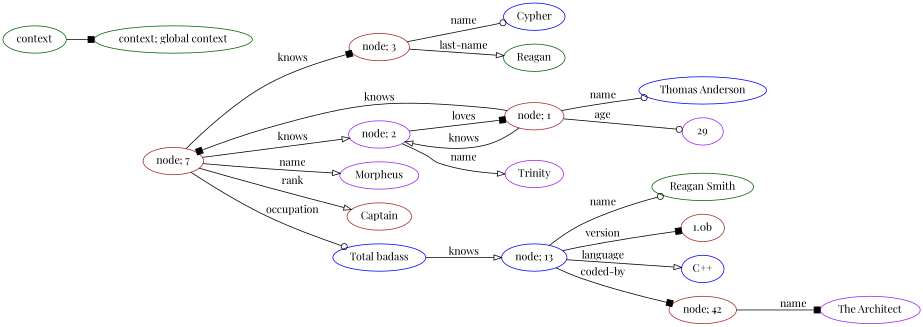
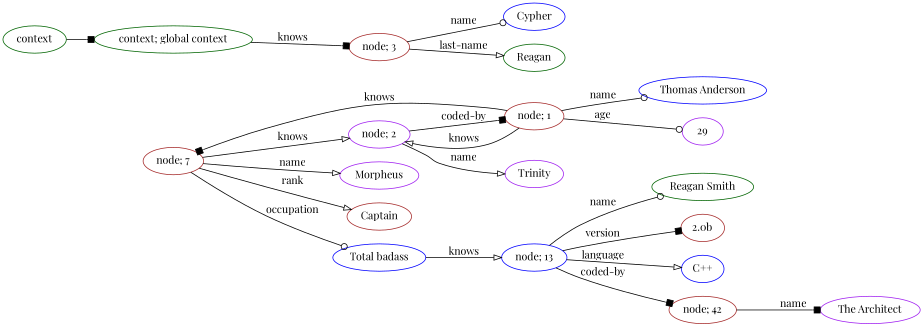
edge "node; 7" -> "node; 3": now "context; global context" -> "node; 3"
edge "node; 2" -> "node; 1": label "loves" -> "coded-by"
node "1.0b": label "1.0b" -> "2.0b"
